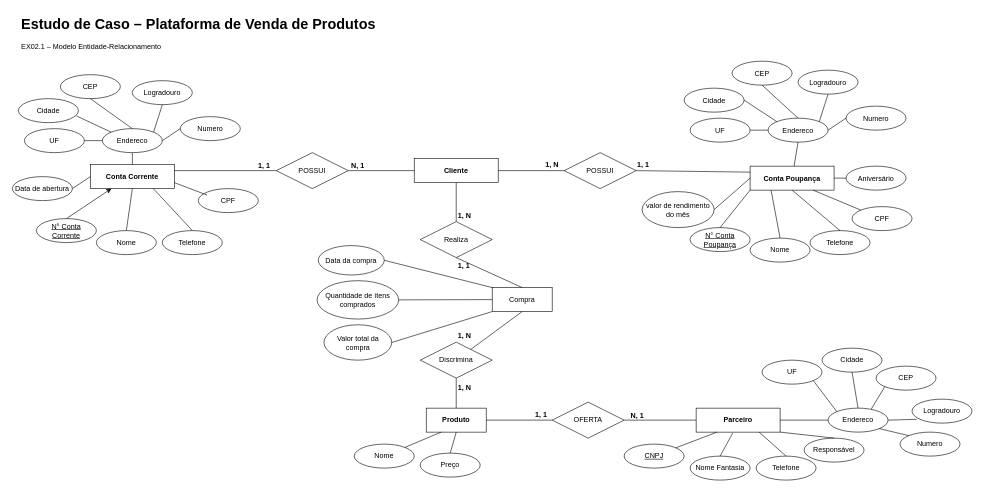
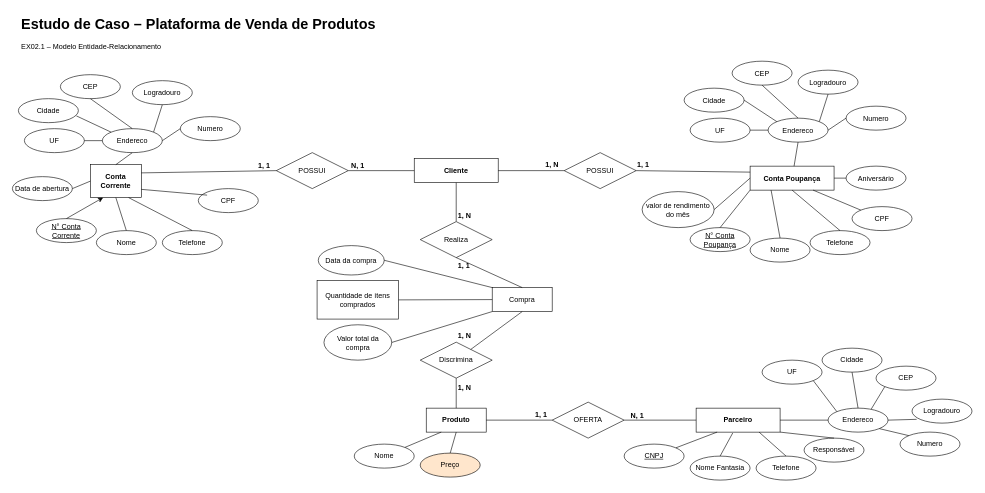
node "Conta Corrente": size 84x24 -> 51x33
node "Quantidade de ítens comprados": shape ellipse -> rectangle
node "Preço": fillcolor #ffffff -> #ffe6cc
